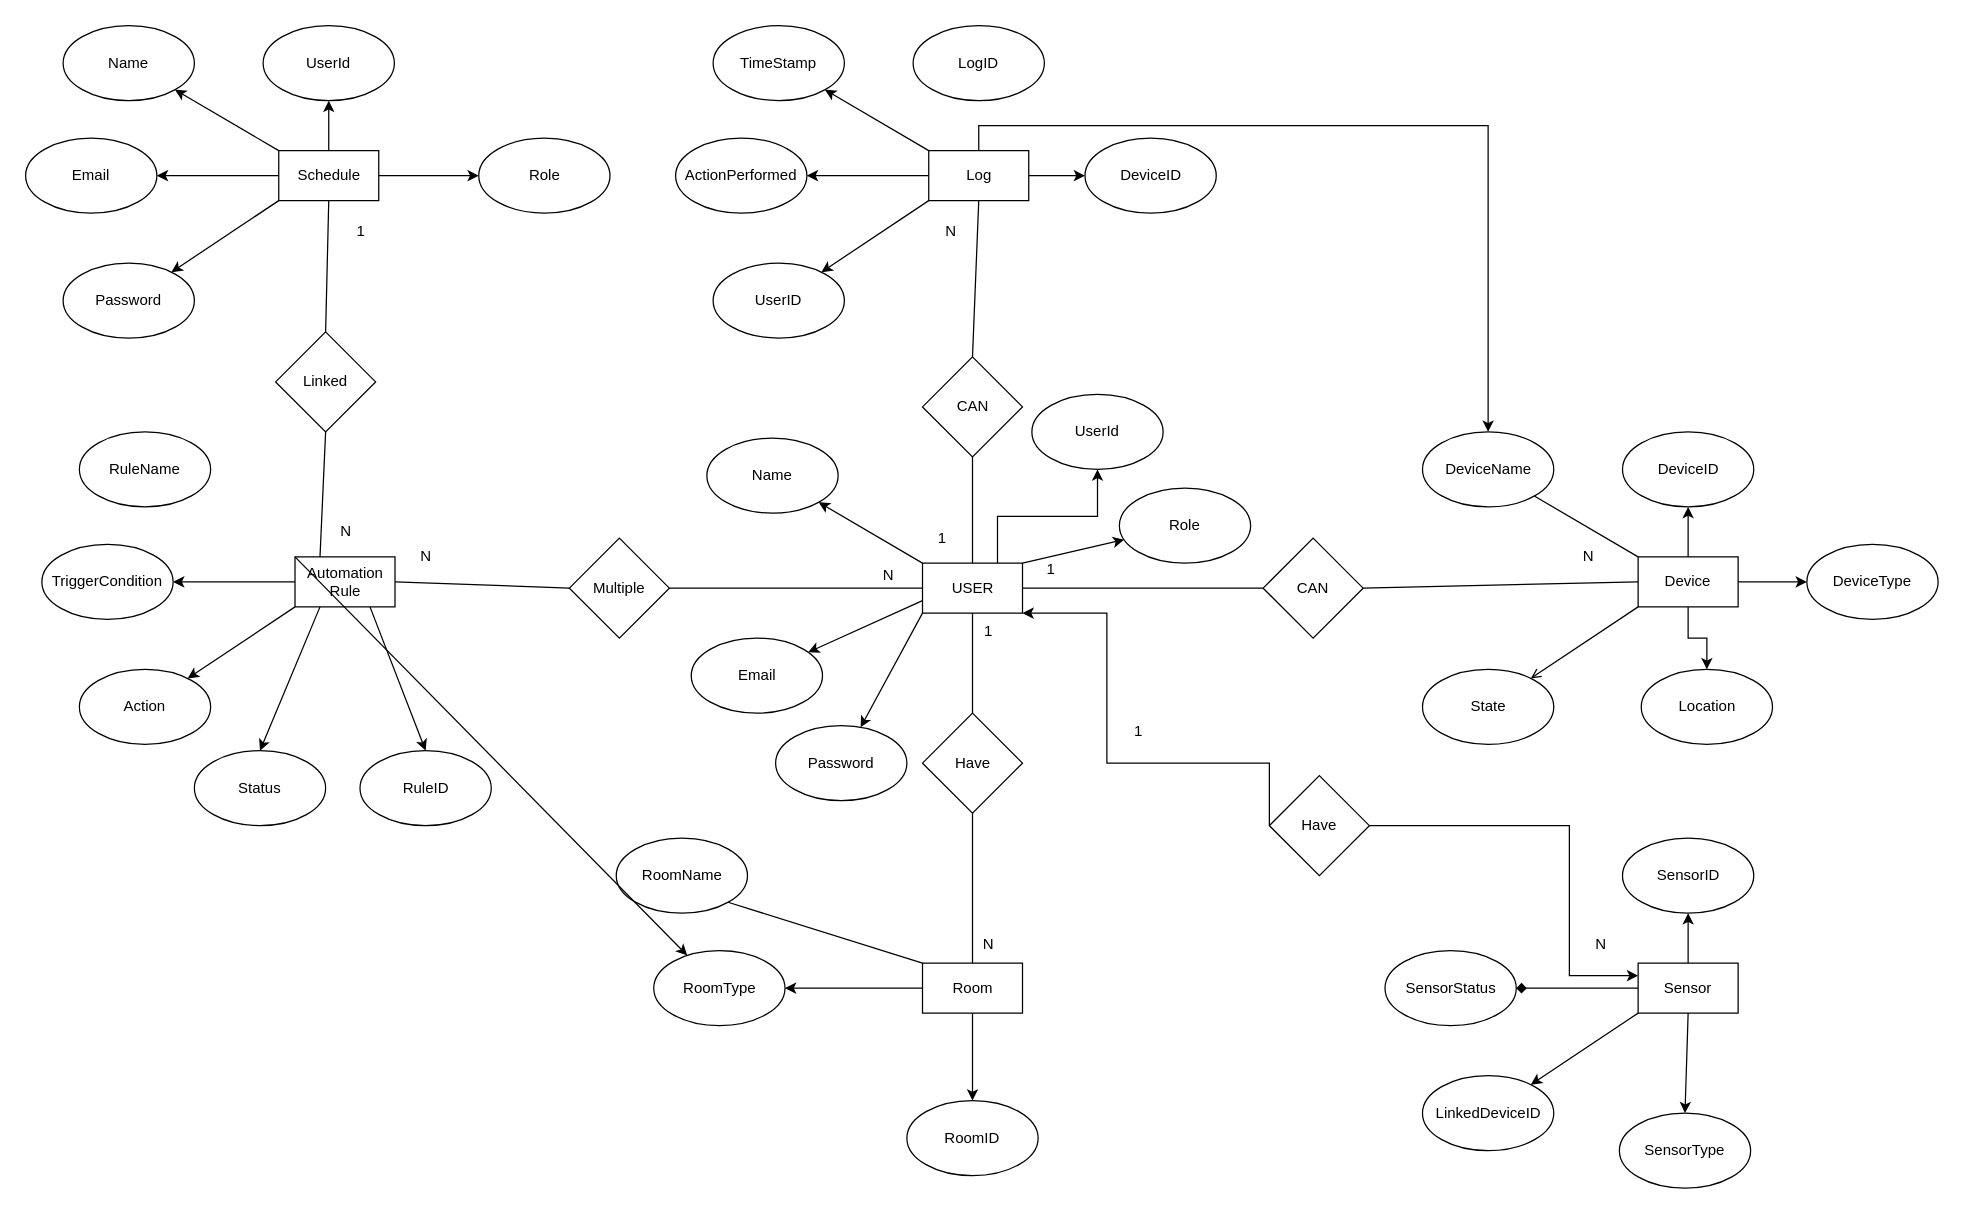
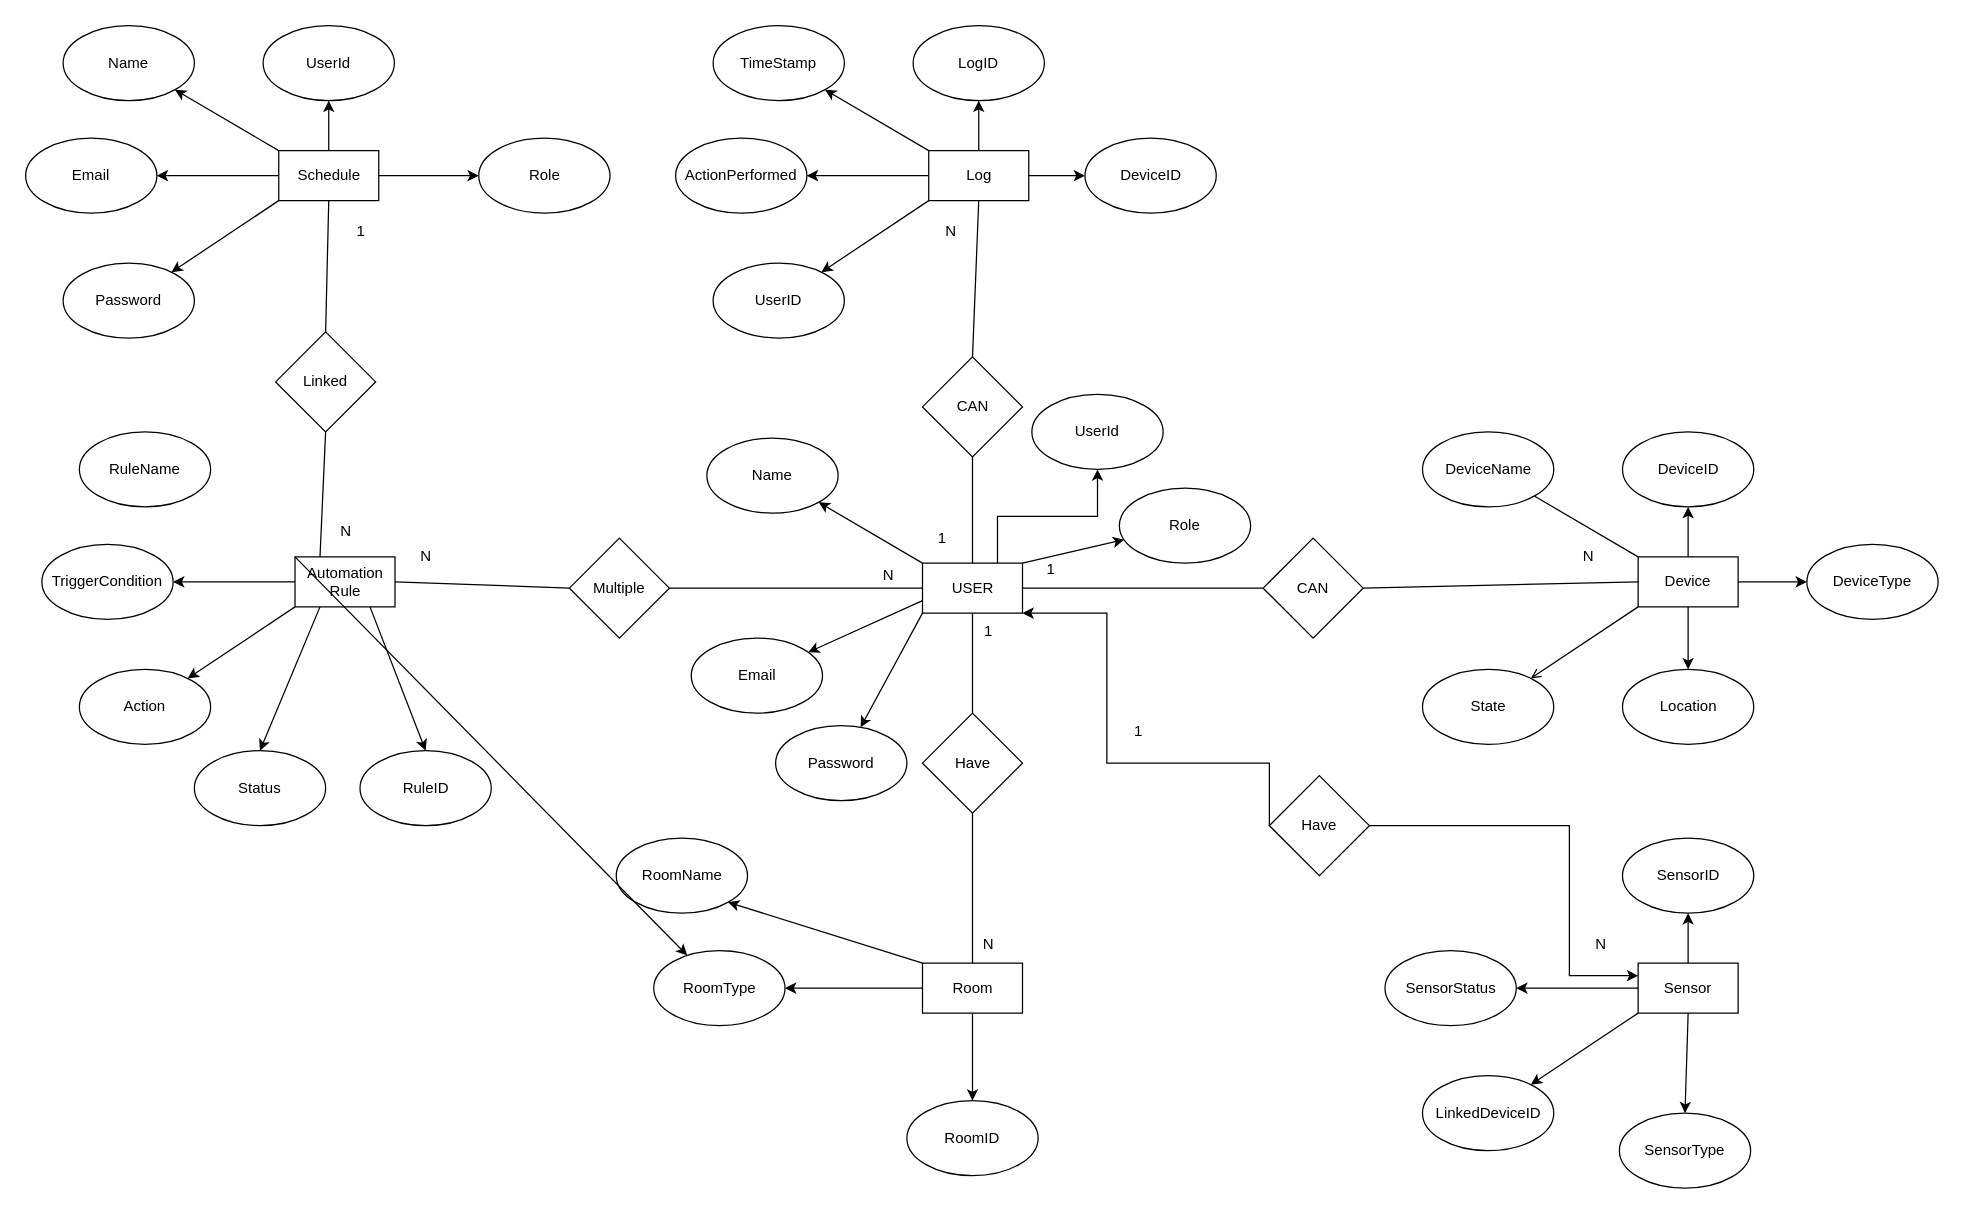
edge "Log" -> "DeviceName": now "Log" -> "LogID"
node "Location": moved (1707, 707) -> (1688, 707)
edge "RoomName" -- "Room": arrowhead none -> classic
edge "Sensor" -> "SensorStatus": arrowhead diamond -> classic
